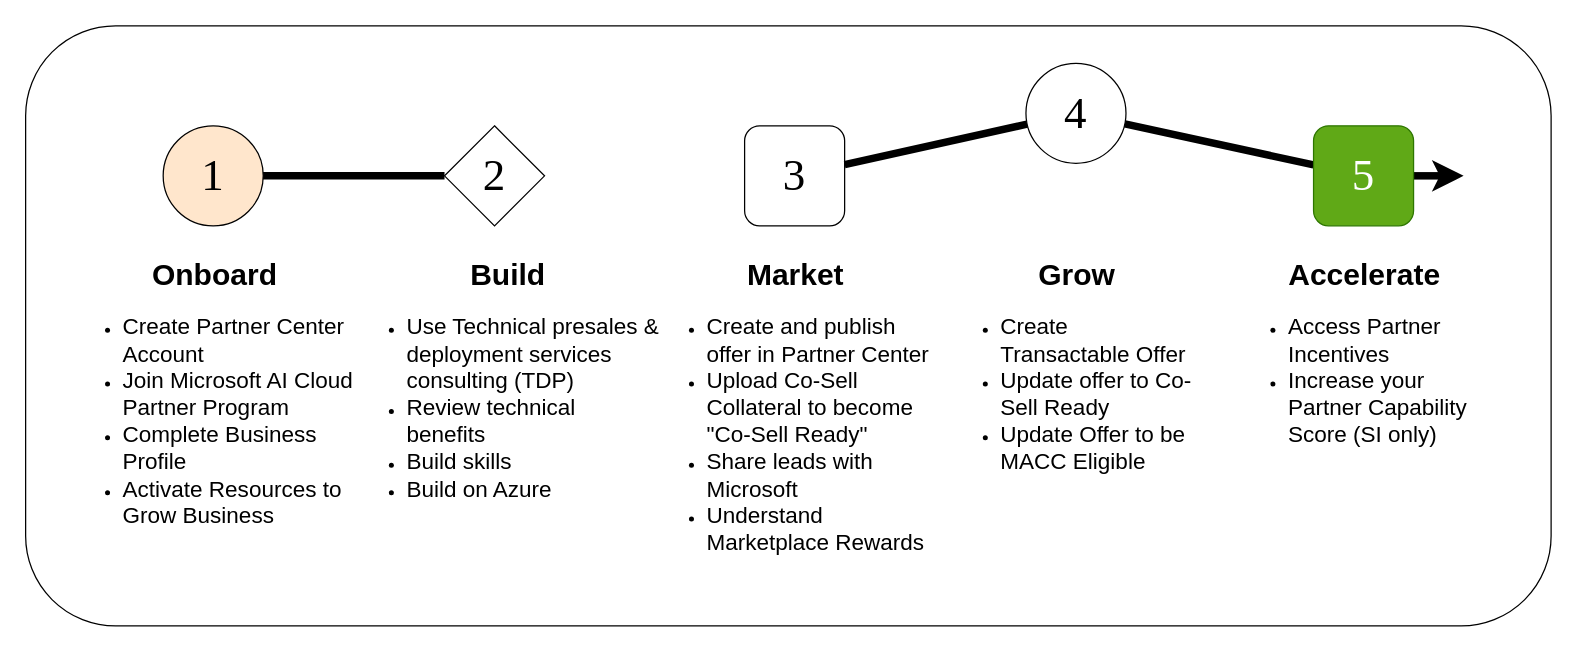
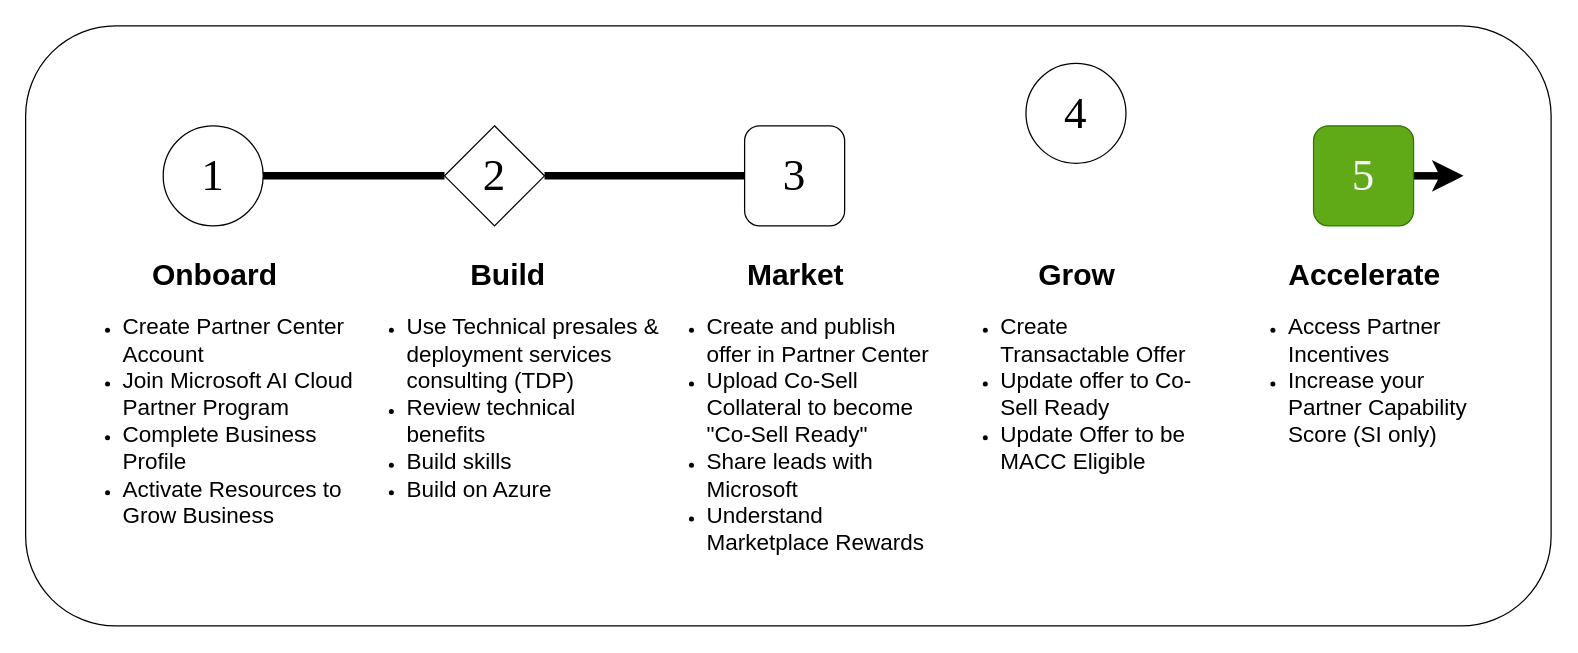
edge "4" -- "3": removed
edge "4" -- "5": removed
node "1": fillcolor #ffe6cc -> #ffffff
edge "2" -- "3": added
